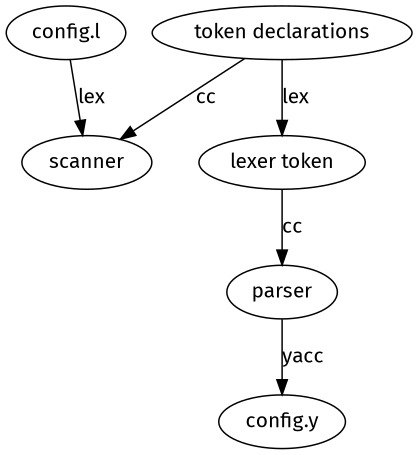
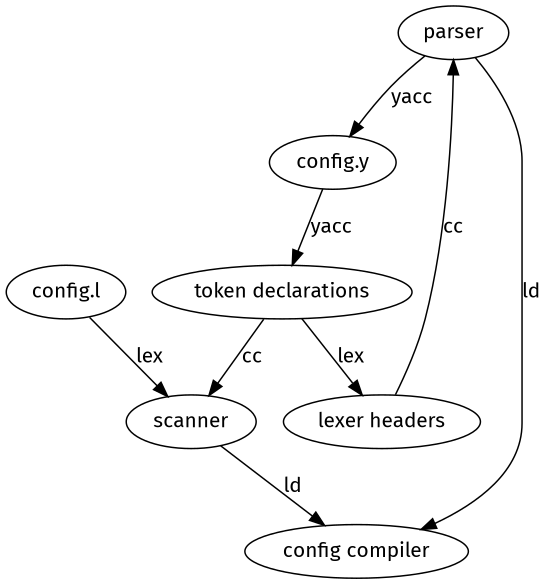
node "lexer token": label "lexer token" -> "lexer headers"
edge "config.y" -> "token declarations": added, label "yacc"
node "config compiler": added
